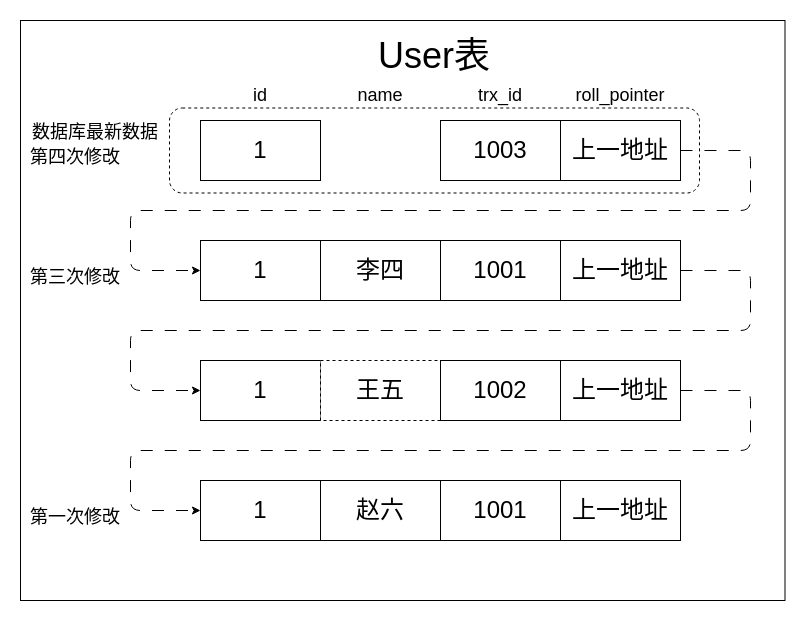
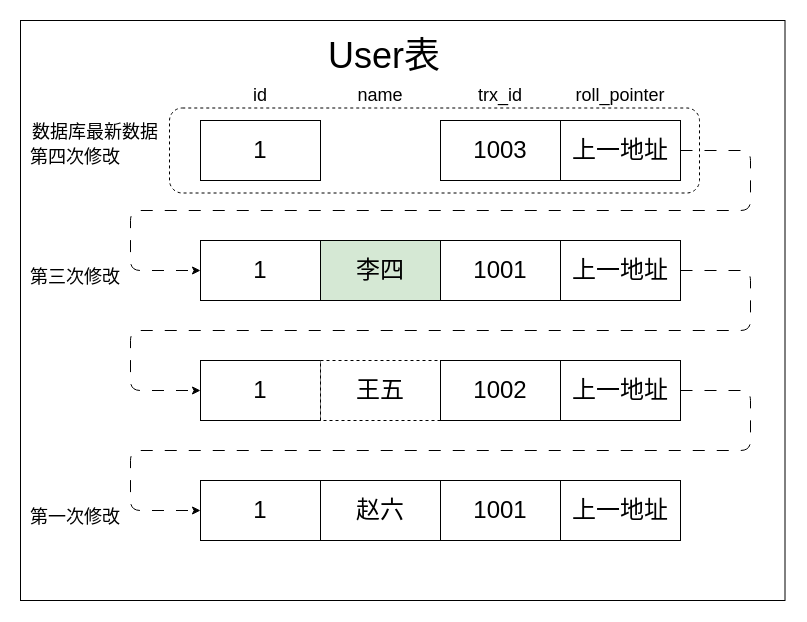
node "User表": moved (435, 56) -> (385, 56)
node "李四": fillcolor #ffffff -> #d5e8d4
